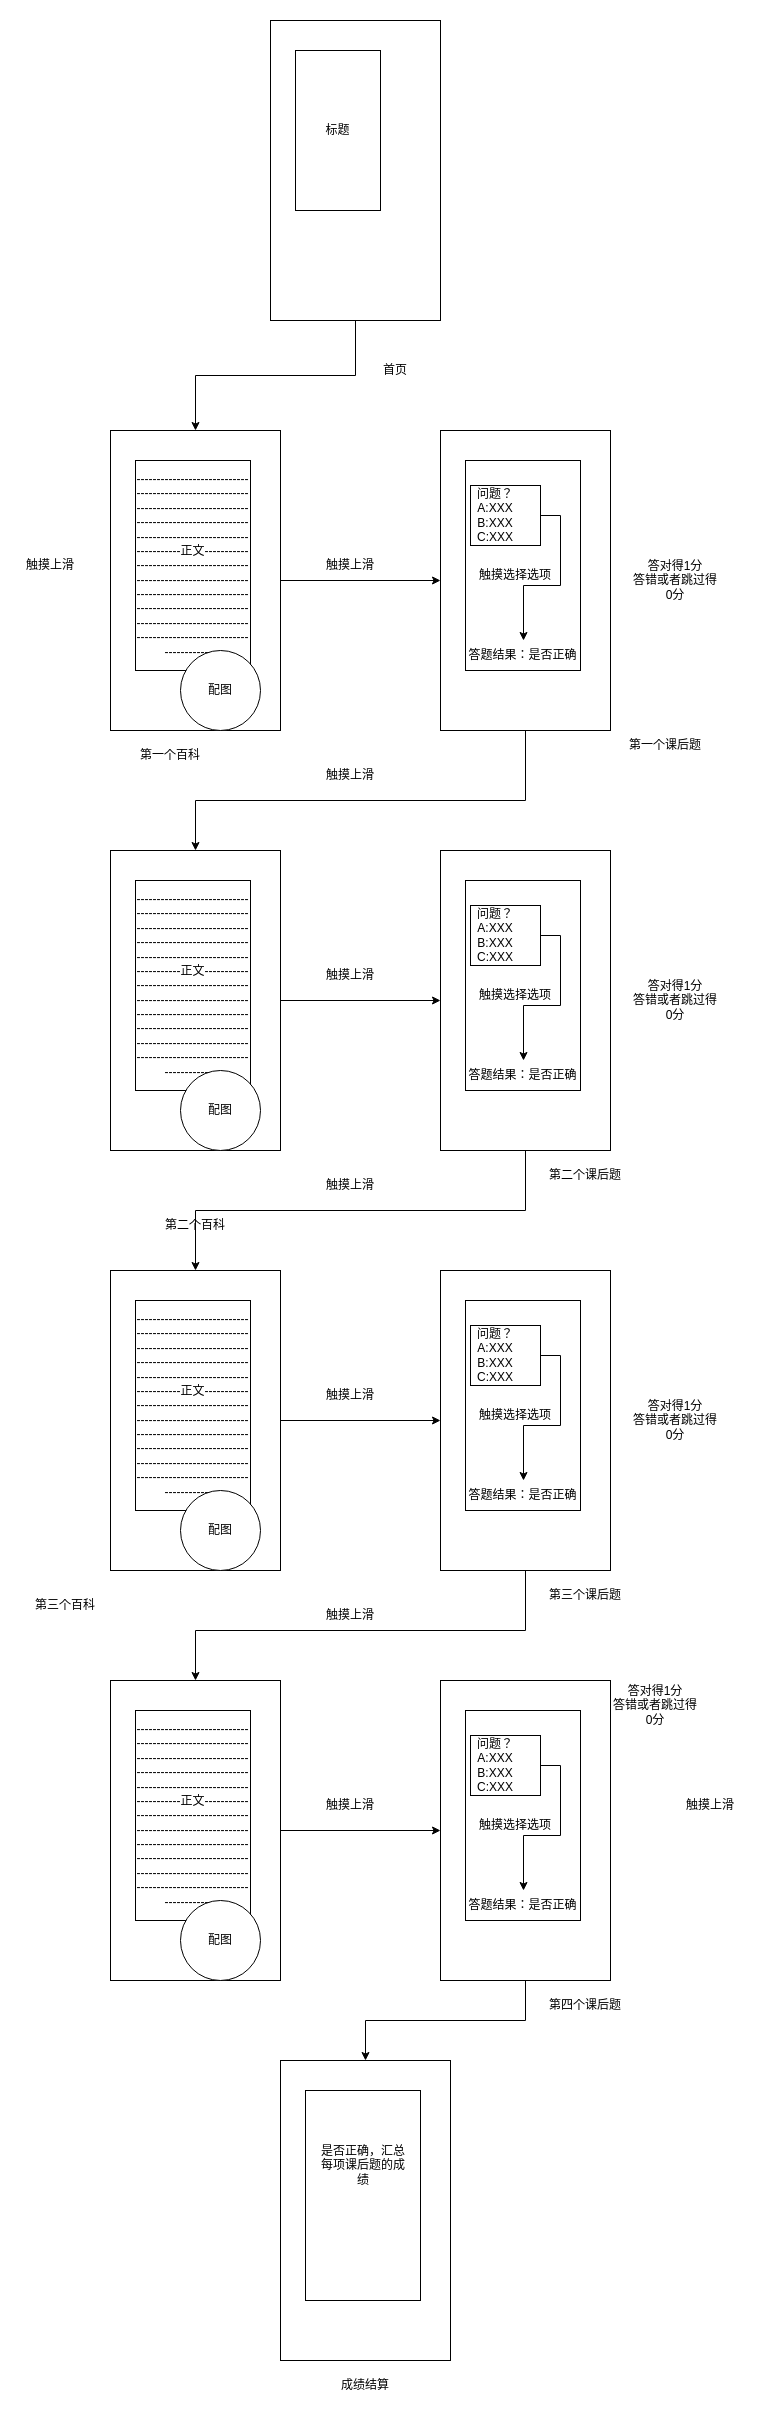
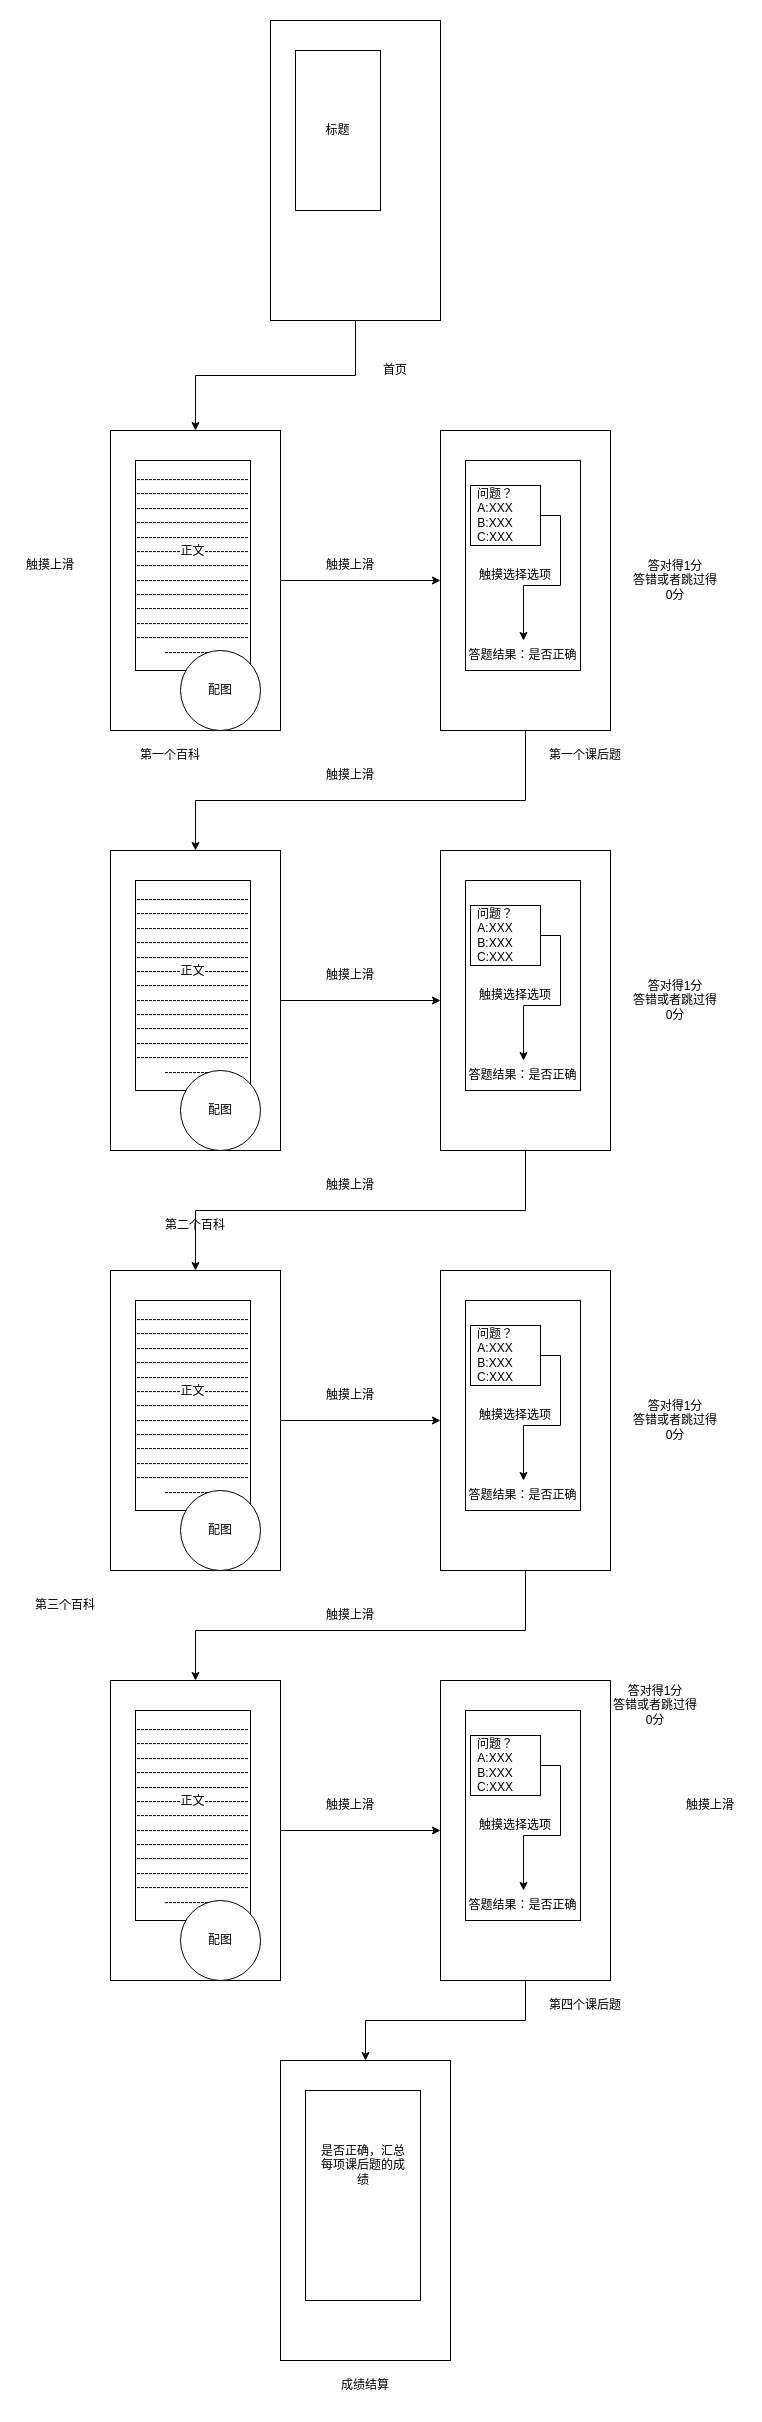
node "第一个课后题": moved (666, 746) -> (586, 756)
node "第二个课后题": removed
node "第三个课后题": removed
